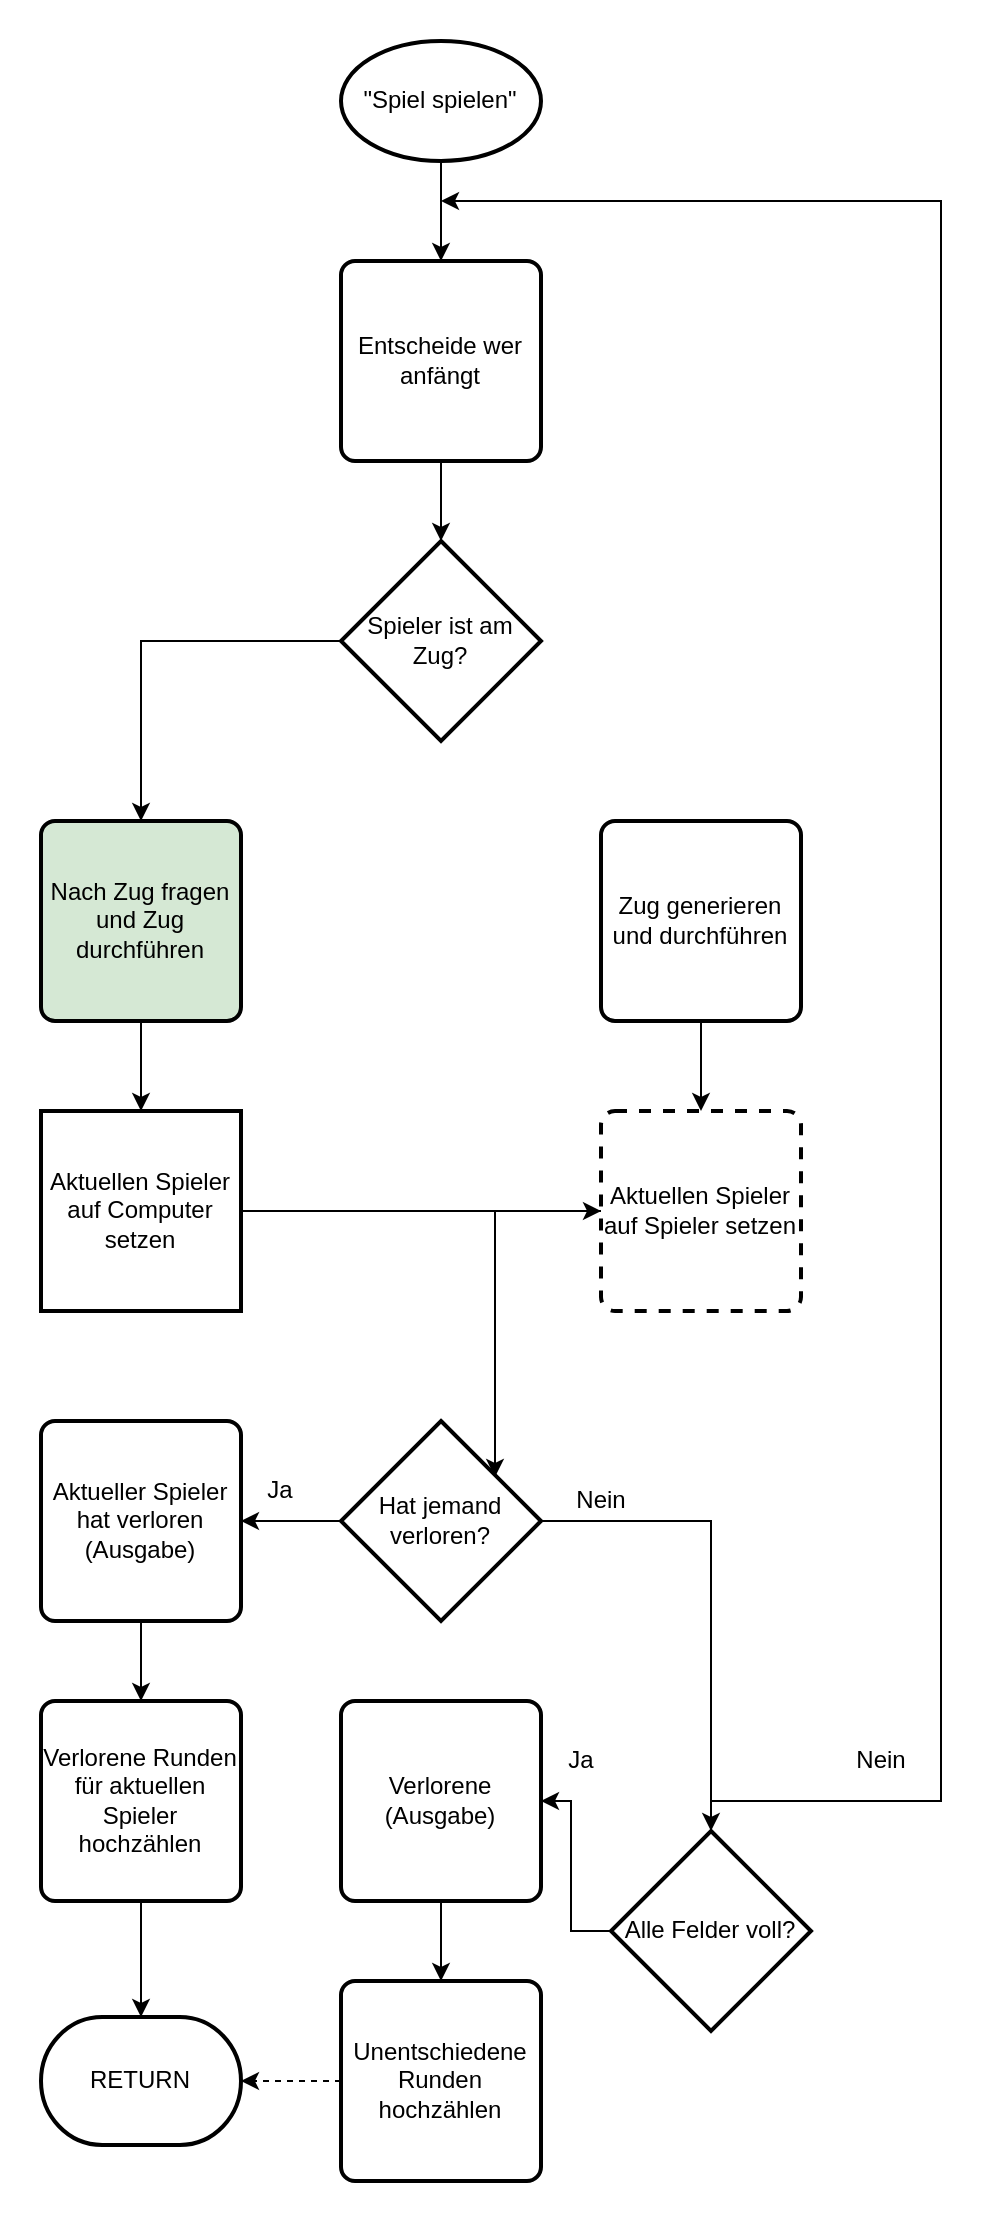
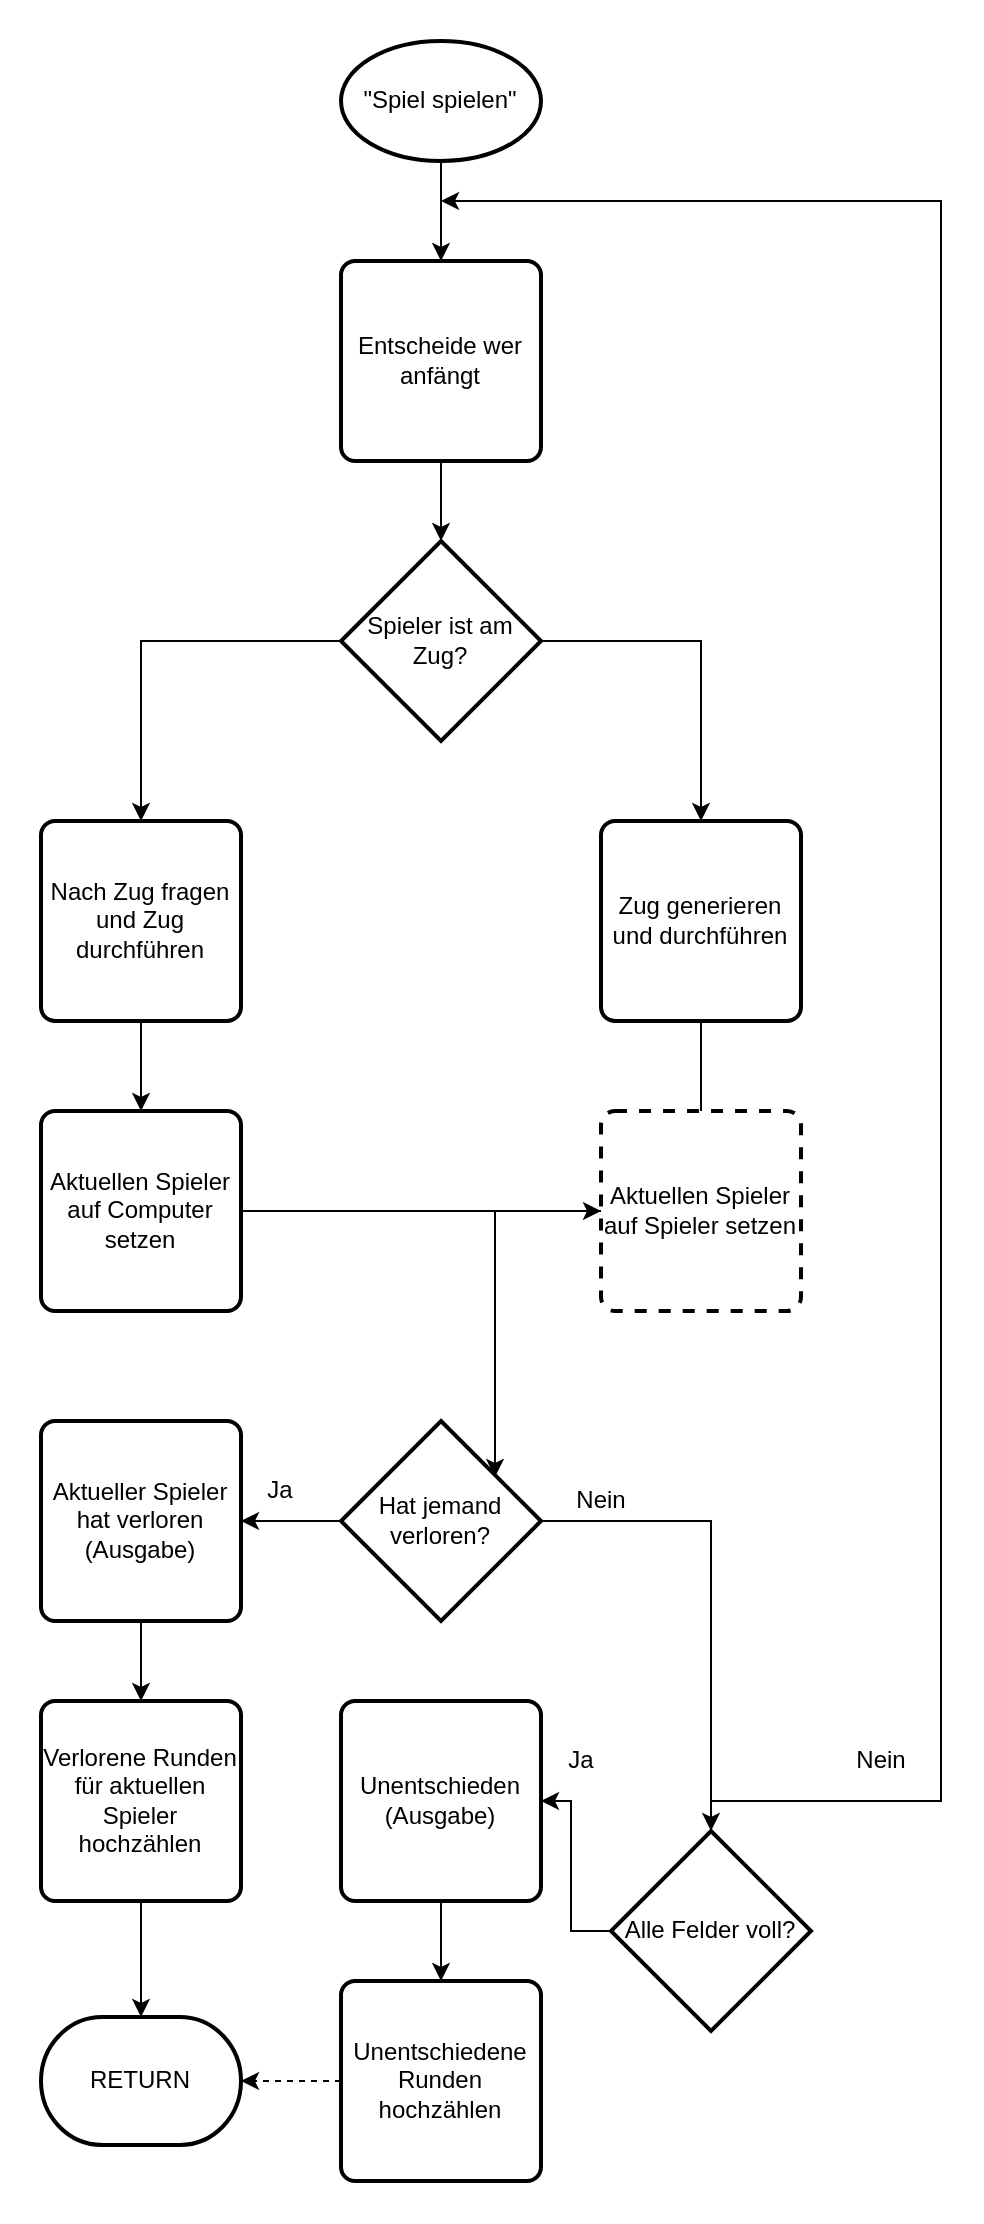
edge "Spieler ist am Zug?" -> "Zug generieren und durchführen": added
node "Nach Zug fragen und Zug durchführen": fillcolor #d5e8d4 -> #ffffff
edge "Zug generieren und durchführen" -> "Aktuellen Spieler auf Spieler setzen": arrowhead classic -> none
node "Aktuellen Spieler auf Computer setzen": shape rectangle -> rounded rectangle
node "Verlorene (Ausgabe)": label "Verlorene (Ausgabe)" -> "Unentschieden (Ausgabe)"
